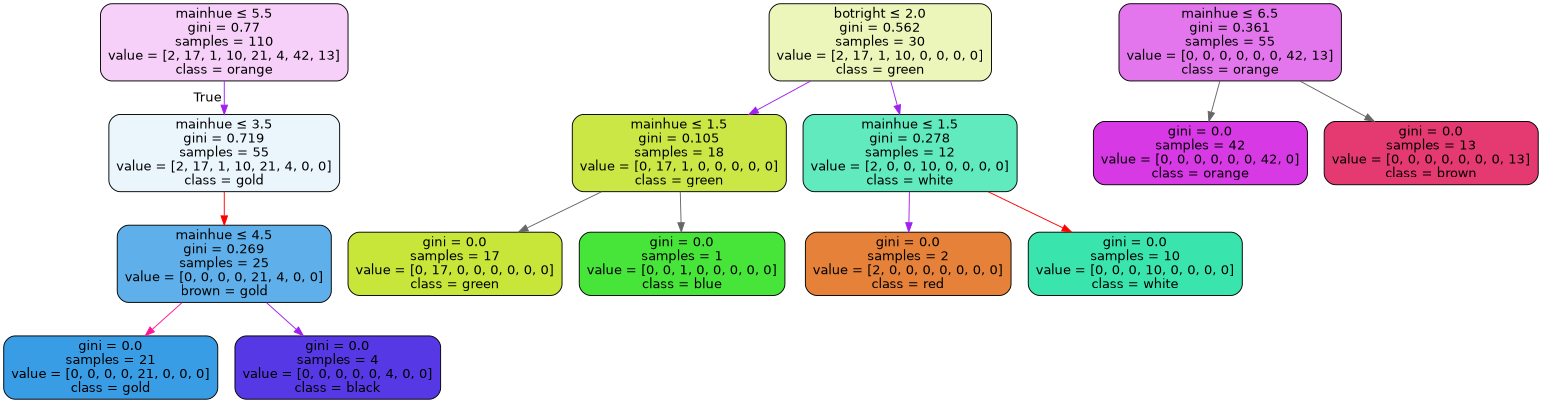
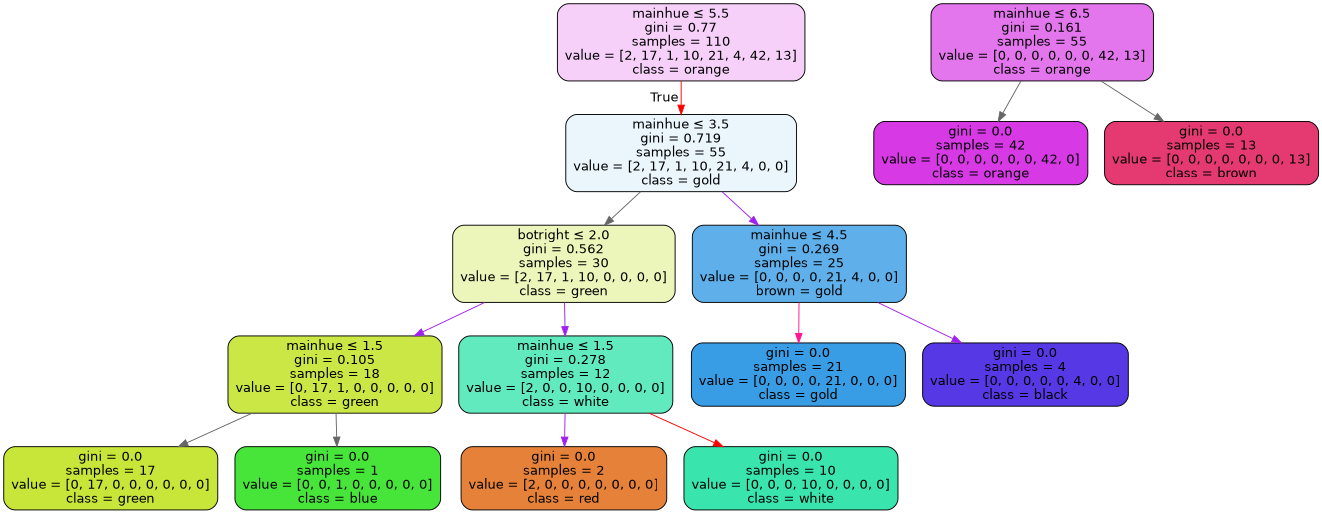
node "mainhue ≤ 6.5": text "gini = 0.361" -> "gini = 0.161"
edge "mainhue ≤ 5.5" -> "mainhue ≤ 3.5": color purple -> red
edge "mainhue ≤ 3.5" -> "mainhue ≤ 4.5": color red -> purple
edge "mainhue ≤ 3.5" -> "botright ≤ 2.0": added
